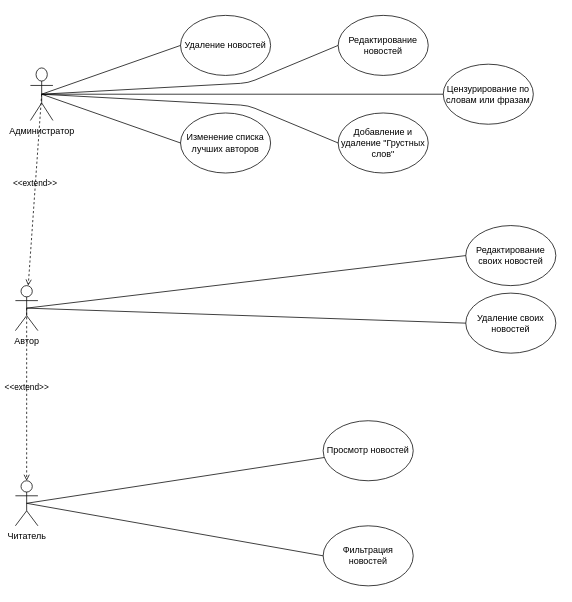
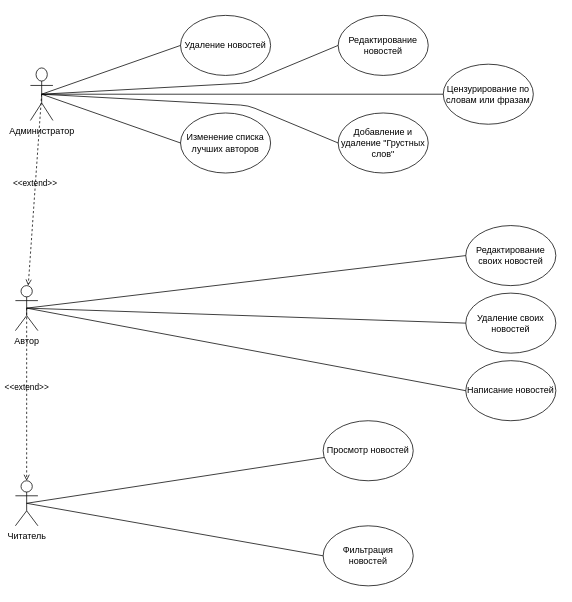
edge "Автор" -- "Написание новостей": added
node "Написание новостей": added
